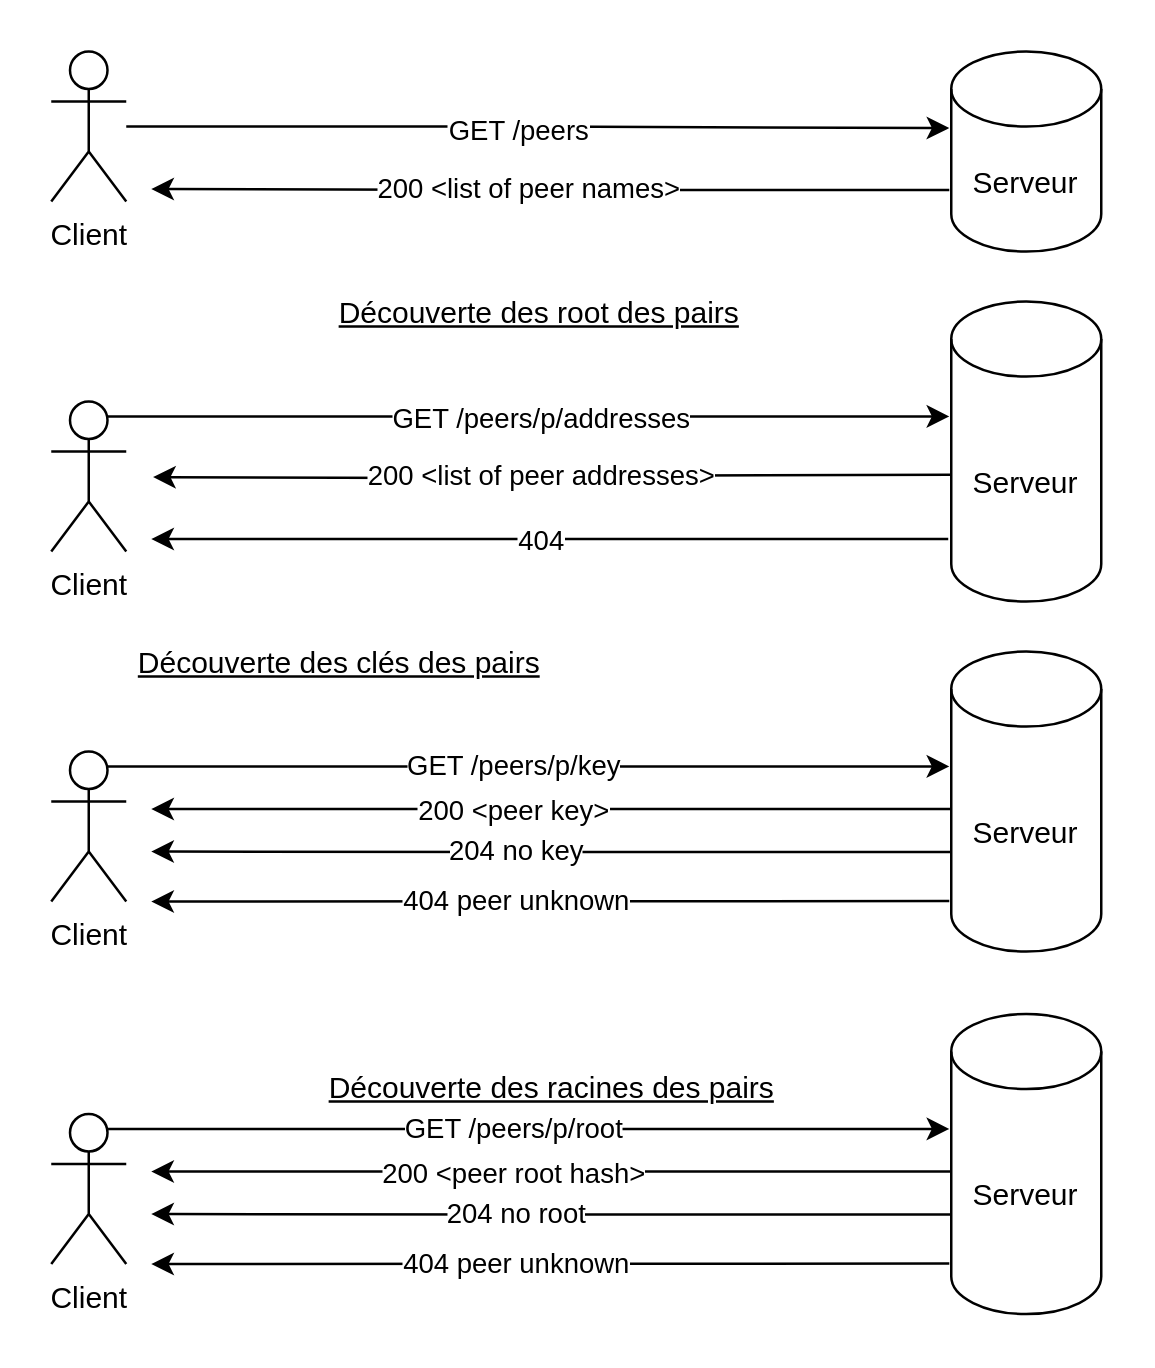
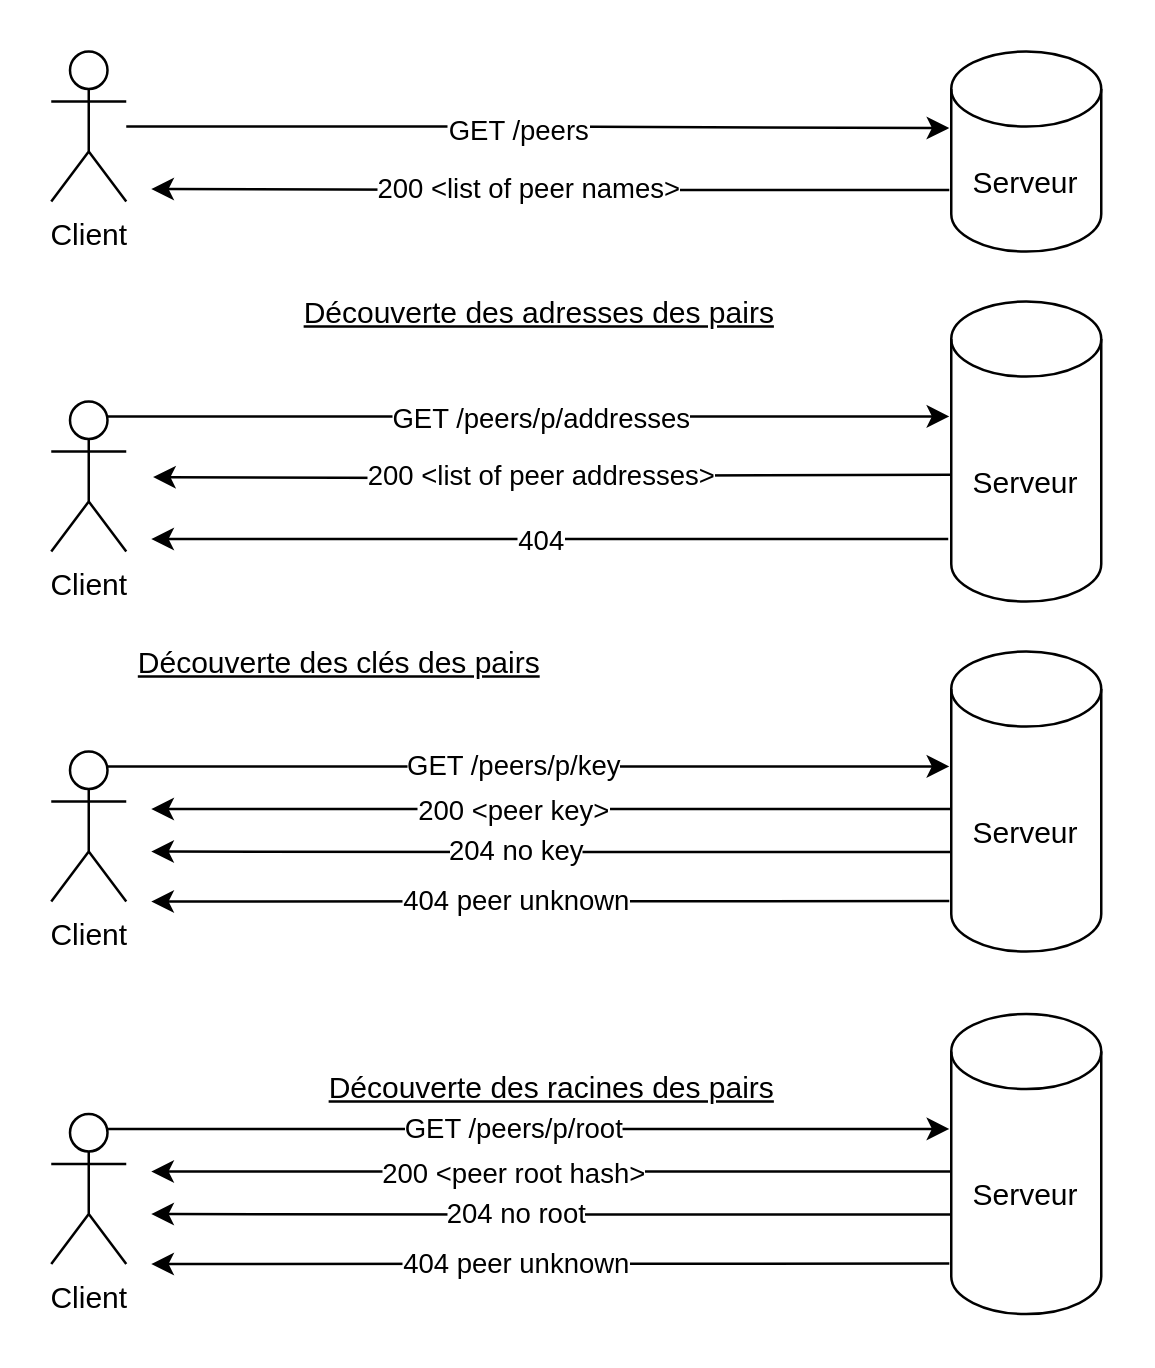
node "Découverte des root des pairs": label "Découverte des root des pairs" -> "Découverte des adresses des pairs"
